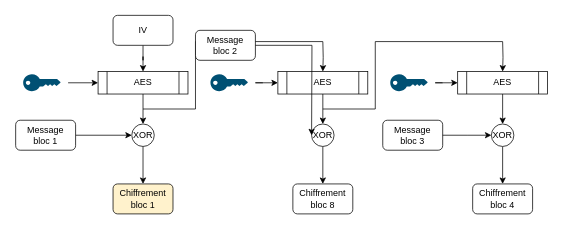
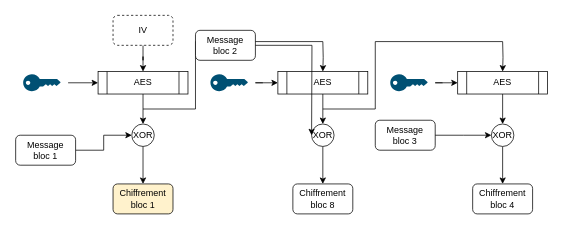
node "IV": style solid -> dashed
node "Message bloc 1": moved (45, 135) -> (45, 150)
node "Message bloc 3": moved (413, 135) -> (405, 135)
